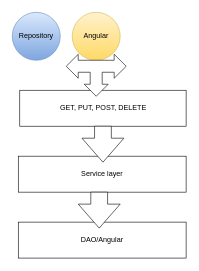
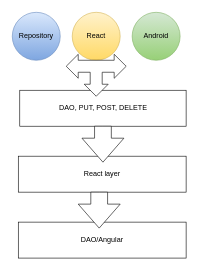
node "Angular": label "Angular" -> "React"
node "Android": added
node "GET, PUT, POST, DELETE": label "GET, PUT, POST, DELETE" -> "DAO, PUT, POST, DELETE"
node "Service layer": label "Service layer" -> "React layer"
